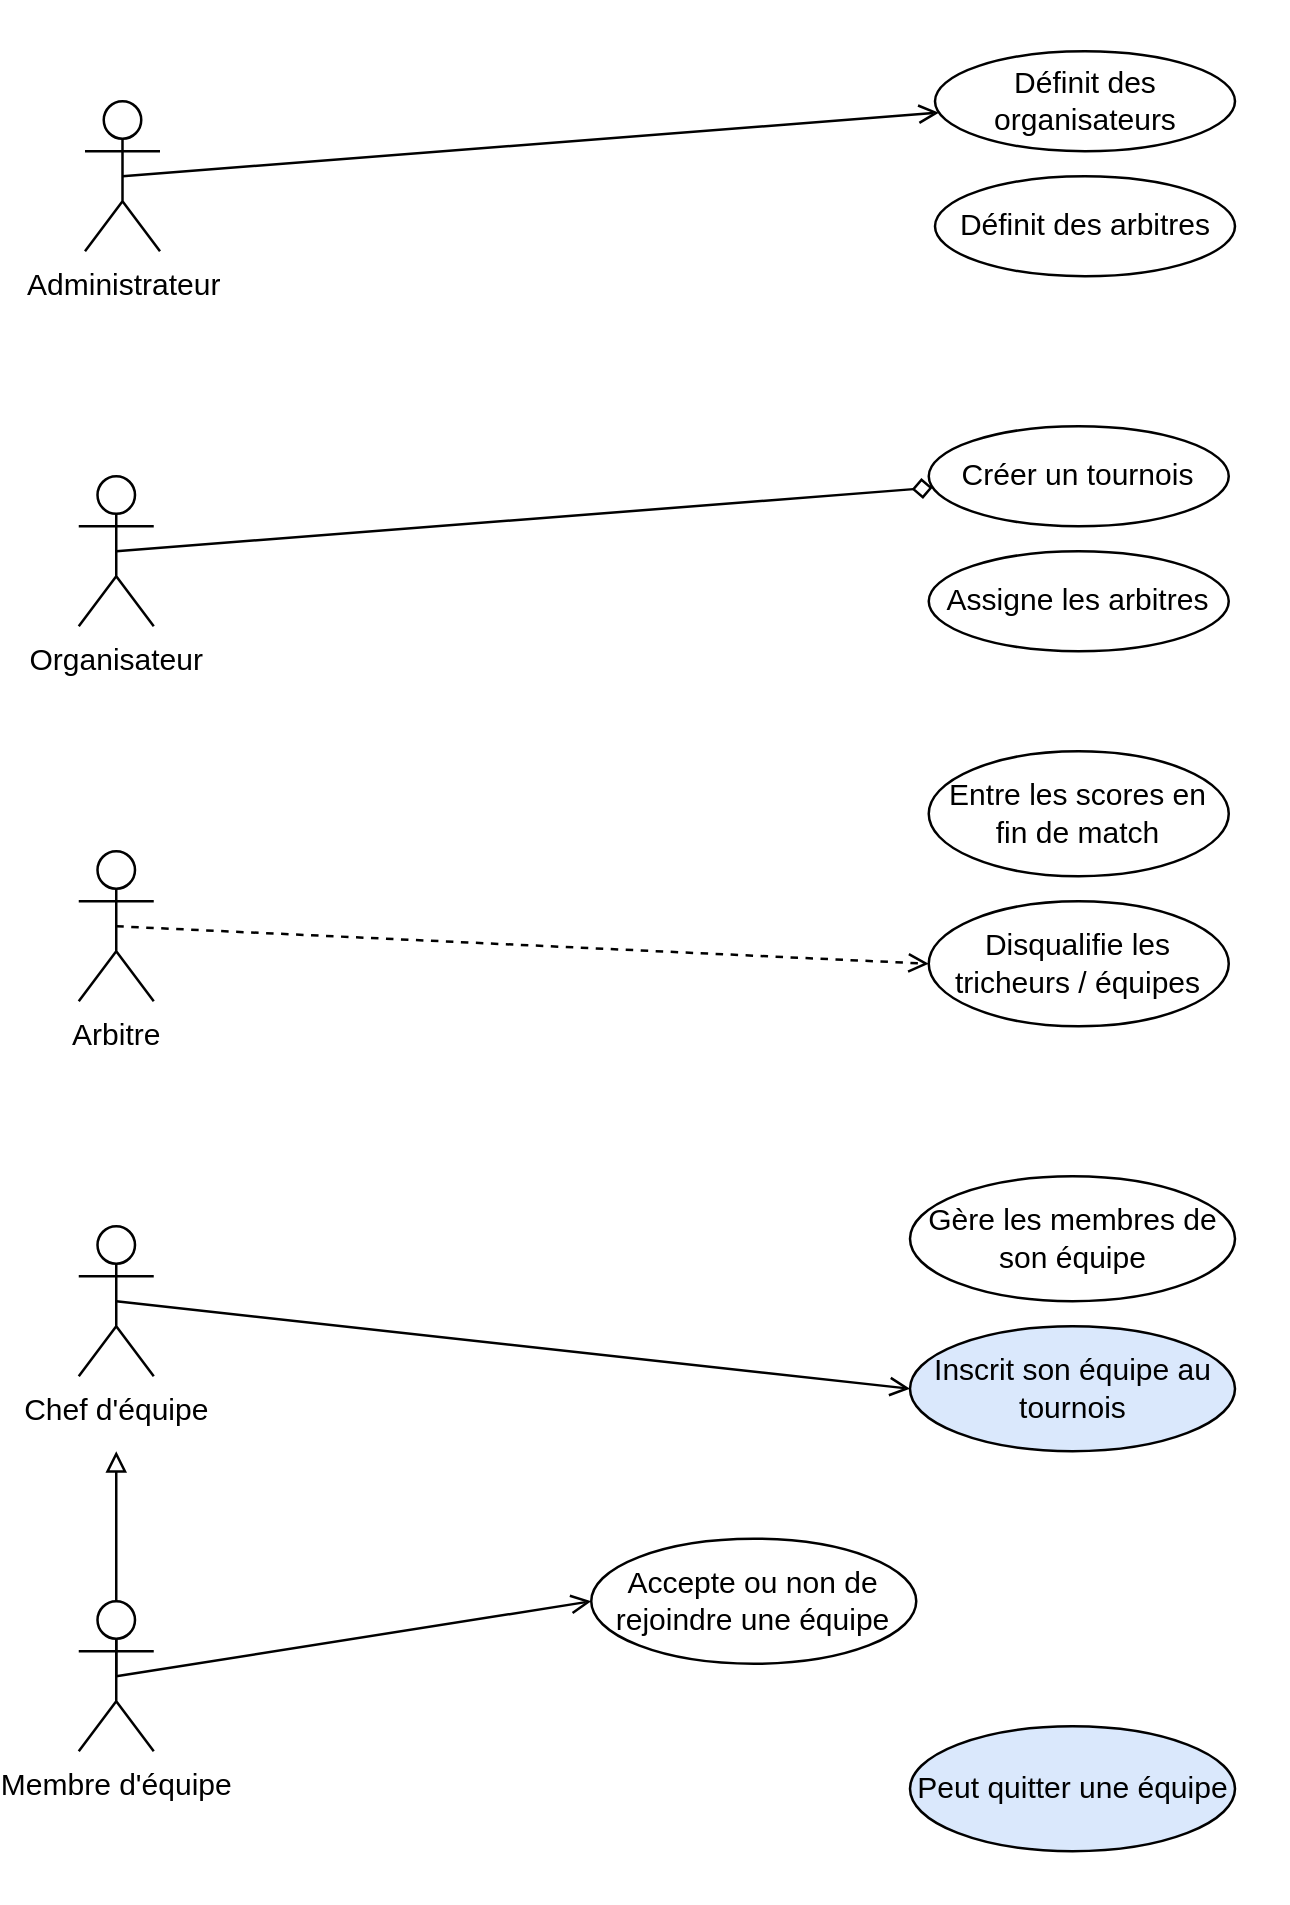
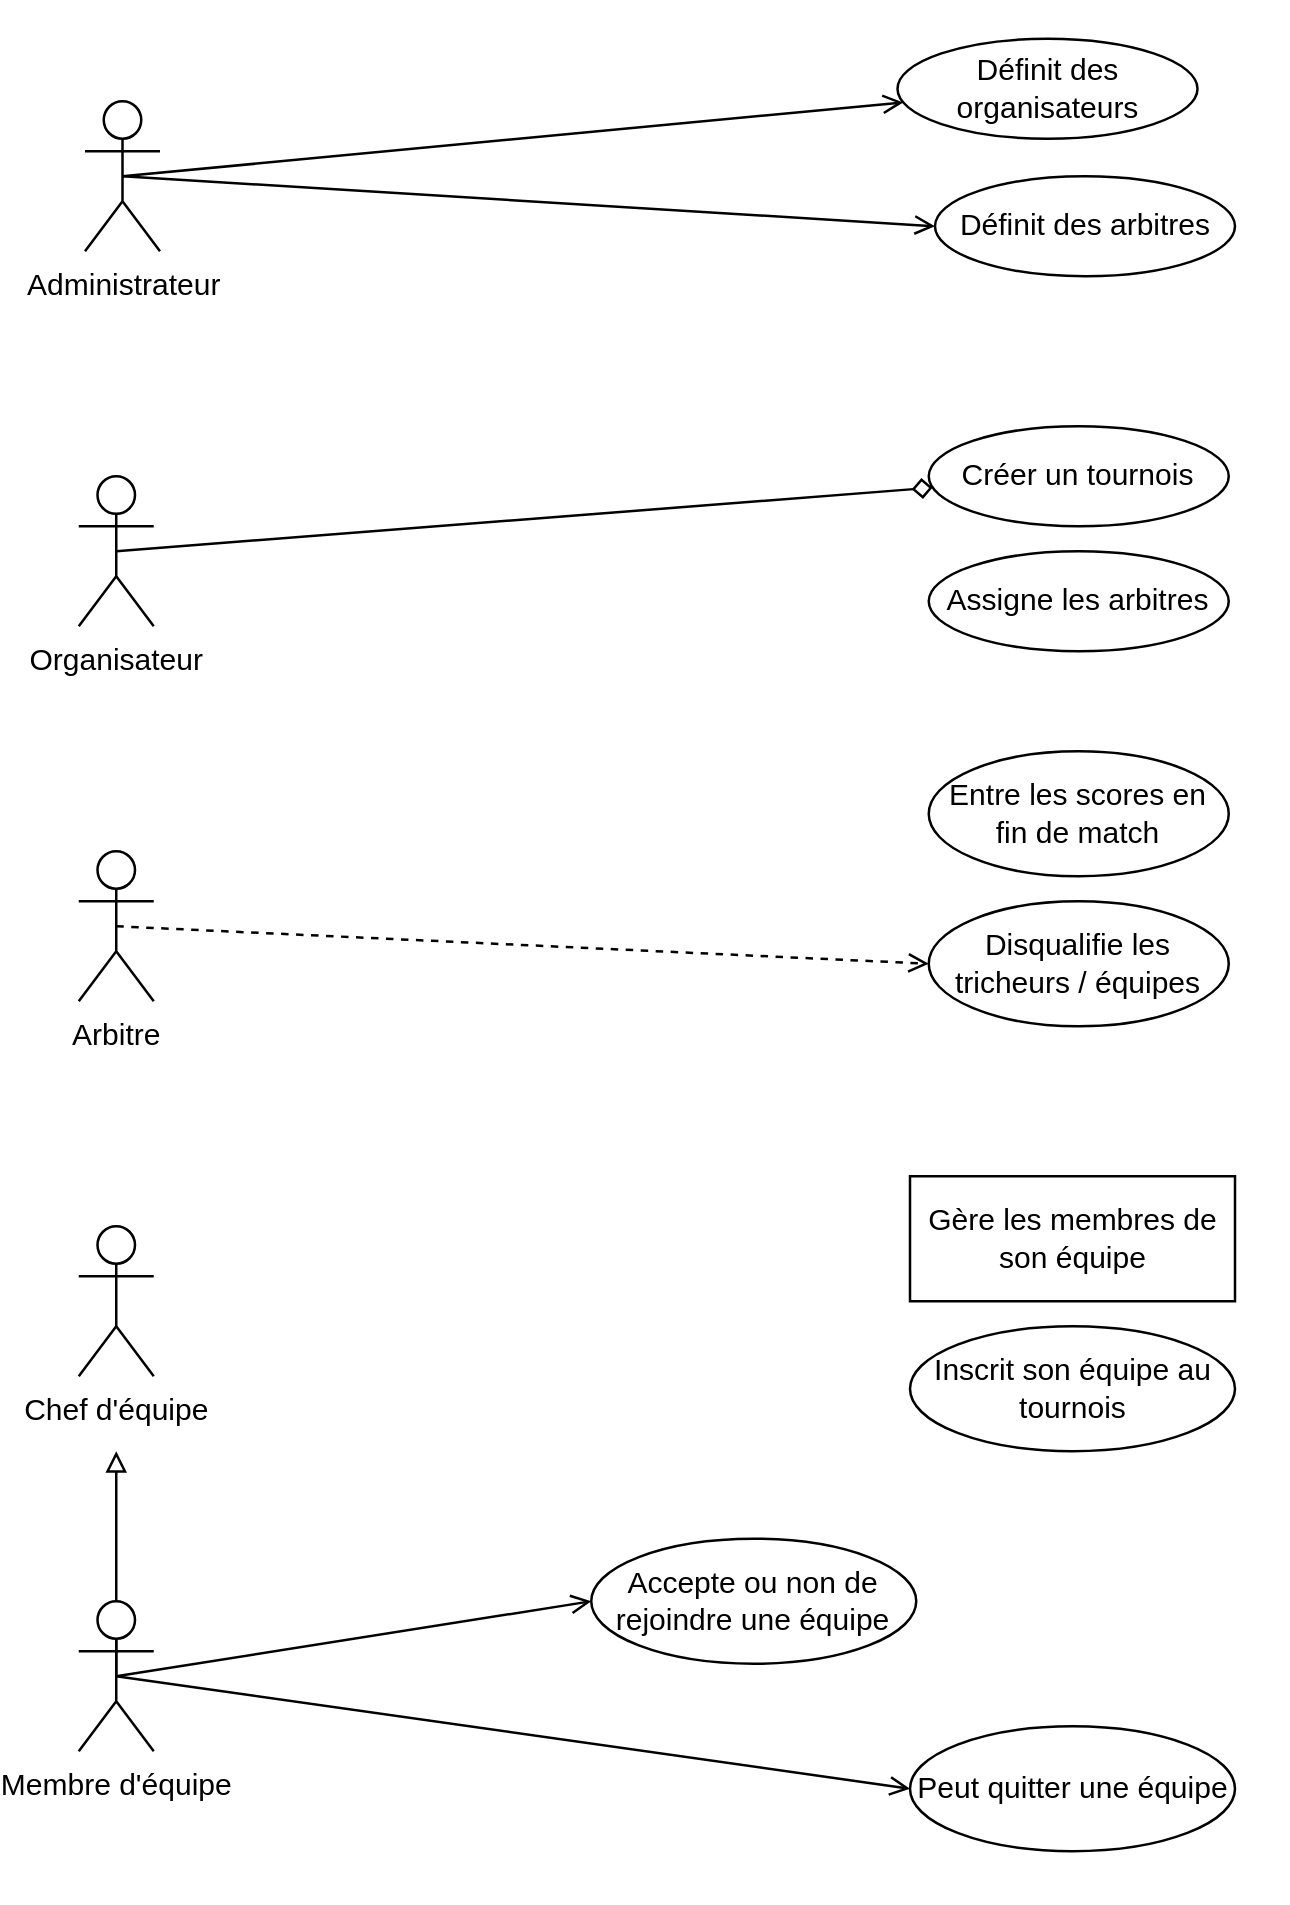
node "Définit des organisateurs": moved (1085, 101) -> (1048, 89)
edge "Administrateur" -> "Définit des arbitres": added
node "Gère les membres de son équipe": shape ellipse -> rectangle
edge "Chef d'équipe" -> "Inscrit son équipe au tournois": removed
node "Inscrit son équipe au tournois": fillcolor #dae8fc -> #ffffff
edge "Membre d'équipe" -> "Peut quitter une équipe": added
node "Peut quitter une équipe": fillcolor #dae8fc -> #ffffff
